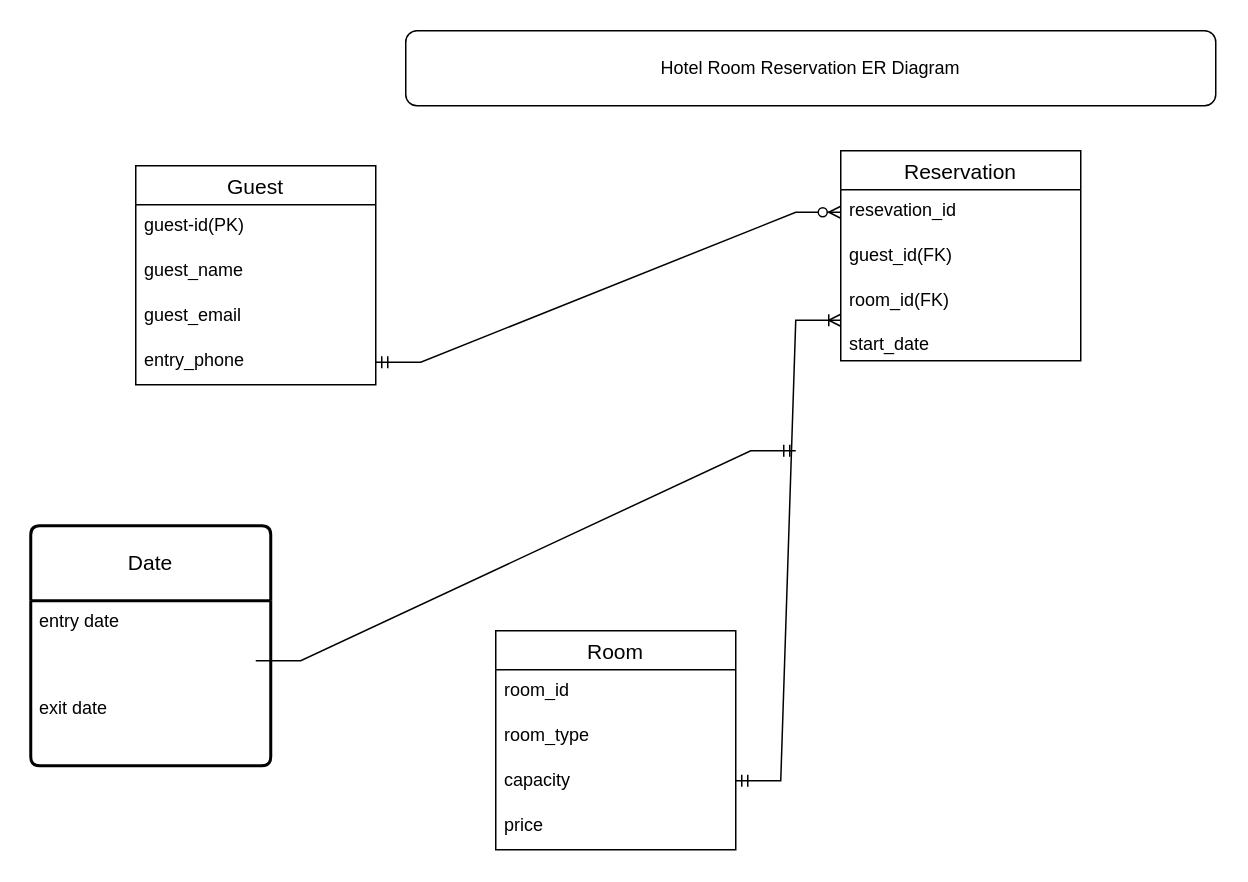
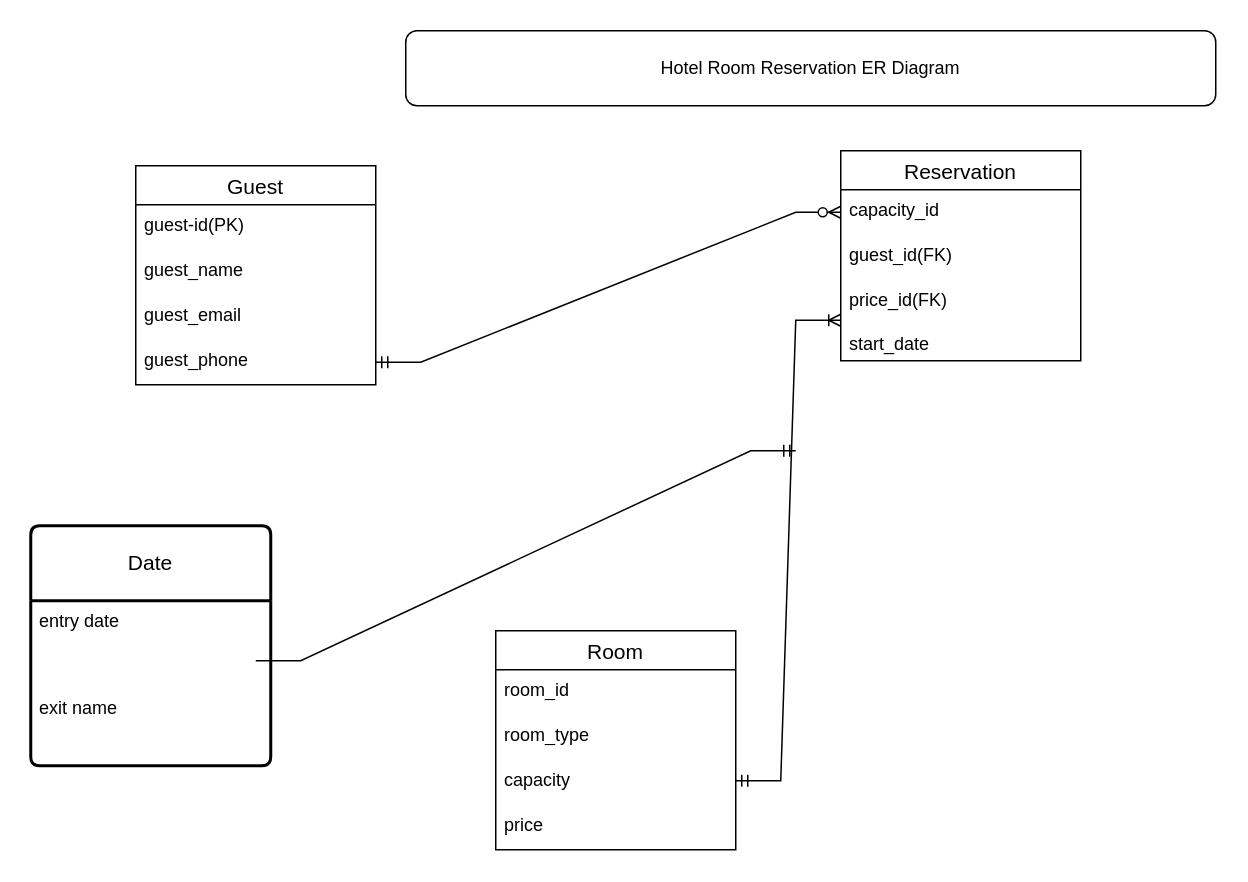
node "resevation_id": label "resevation_id" -> "capacity_id"
node "room_id(FK) start_date": label "room_id(FK) start_date" -> "price_id(FK) start_date"
node "entry_phone": label "entry_phone" -> "guest_phone"
node "entry date exit date": label "entry date exit date" -> "entry date exit name"
